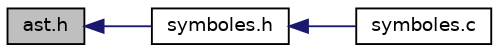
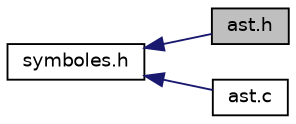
edge "symboles.h" -> "ast.h": reversed
node "symboles.c": label "symboles.c" -> "ast.c"
